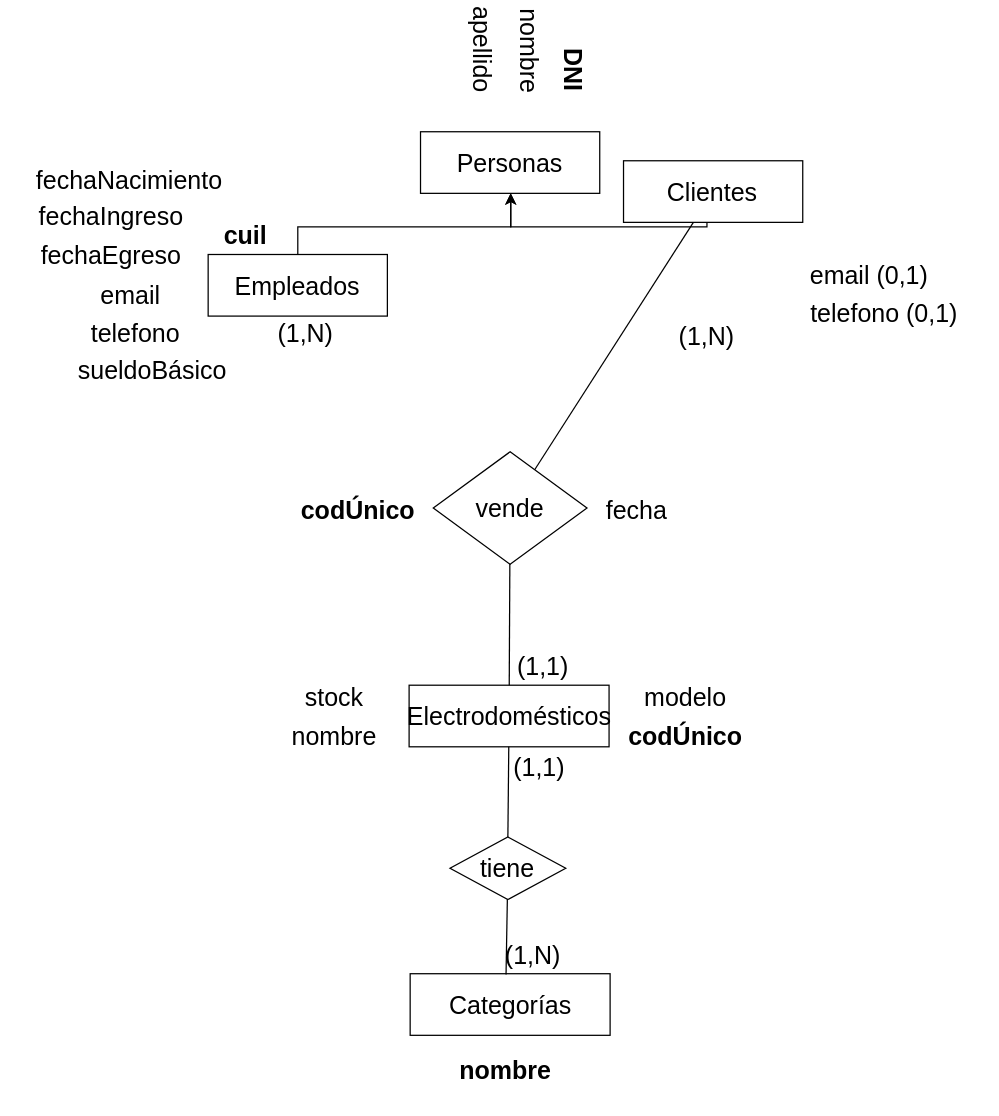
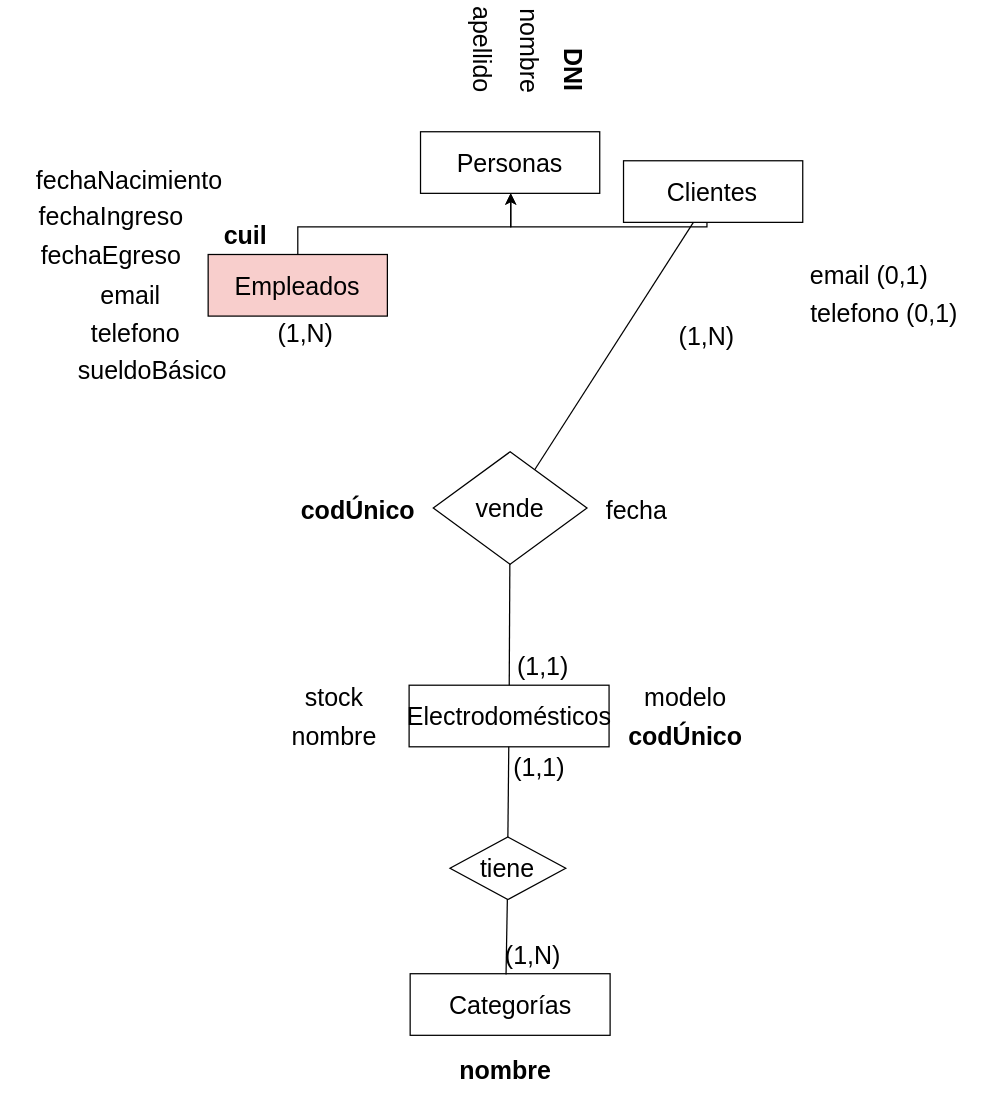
node "Empleados": fillcolor #ffffff -> #f8cecc
